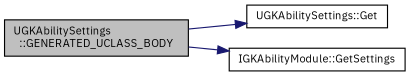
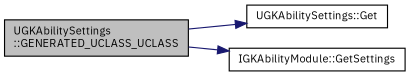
node "UGKAbilitySettings ::GENERATED_UCLASS_BODY": label "UGKAbilitySettings ::GENERATED_UCLASS_BODY" -> "UGKAbilitySettings ::GENERATED_UCLASS_UCLASS"
